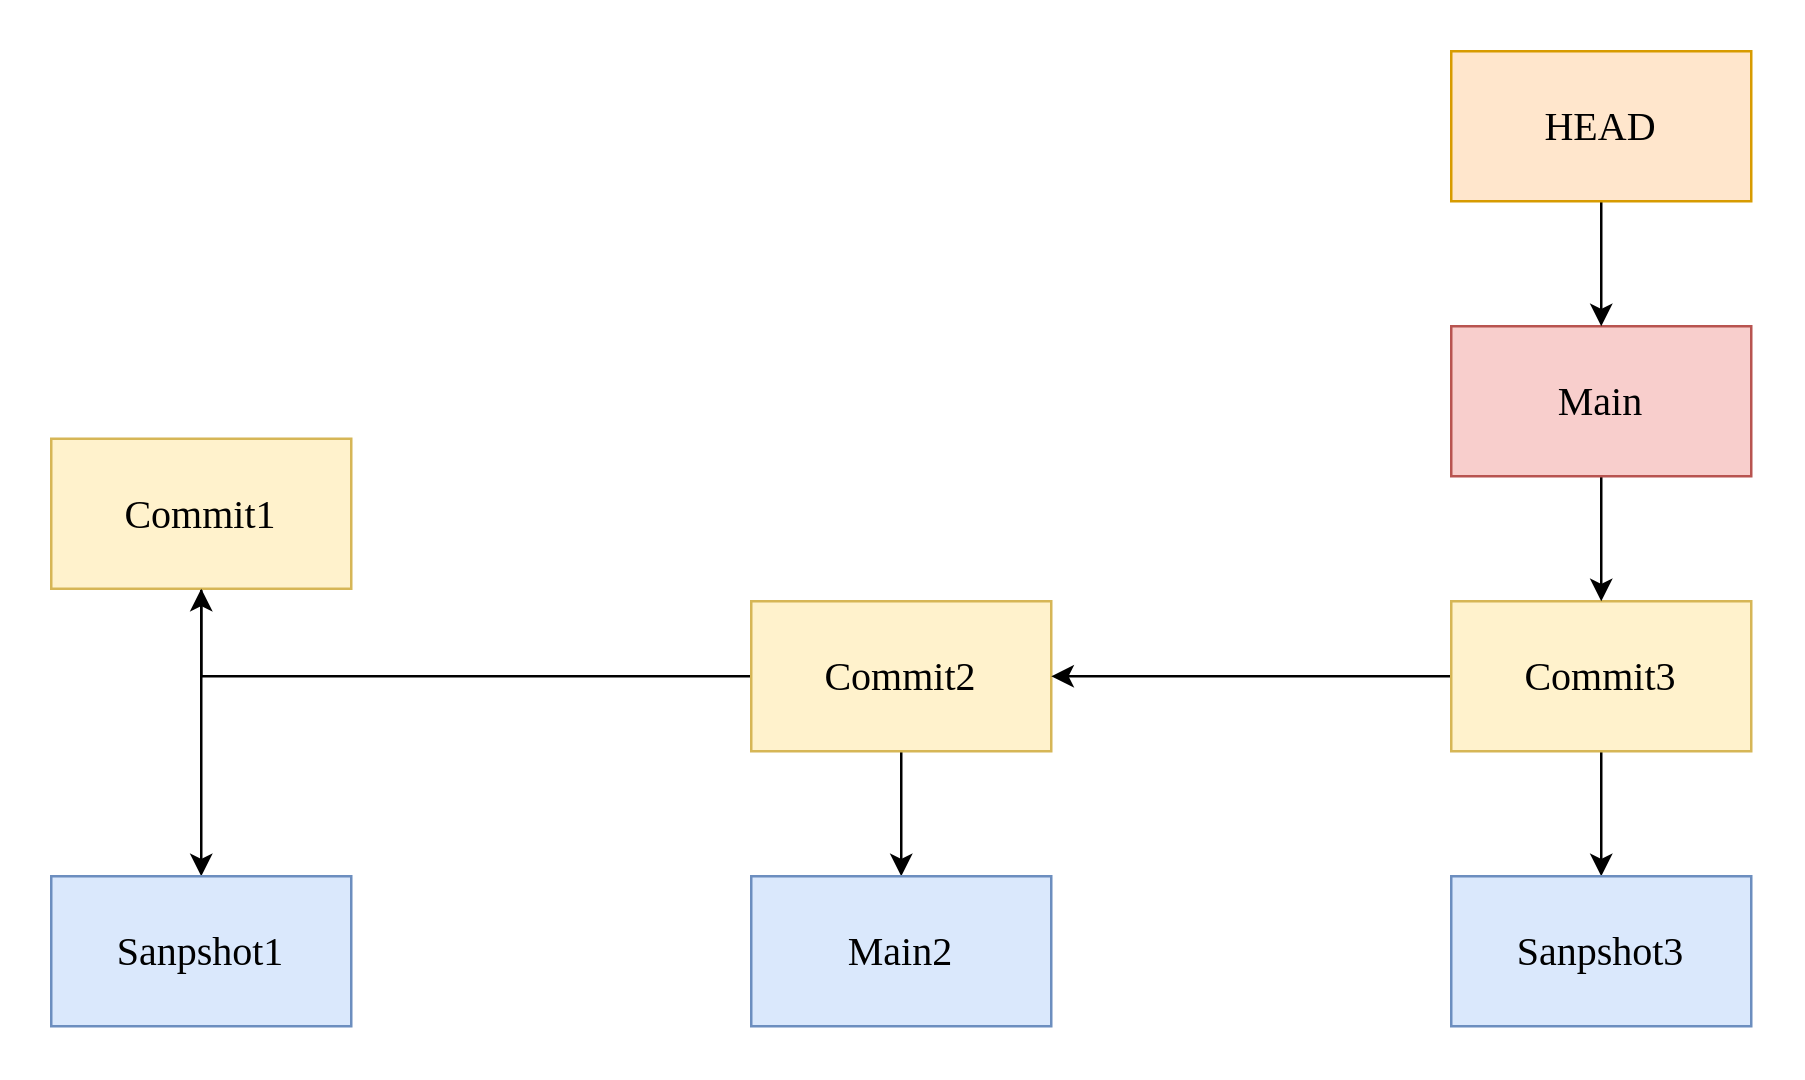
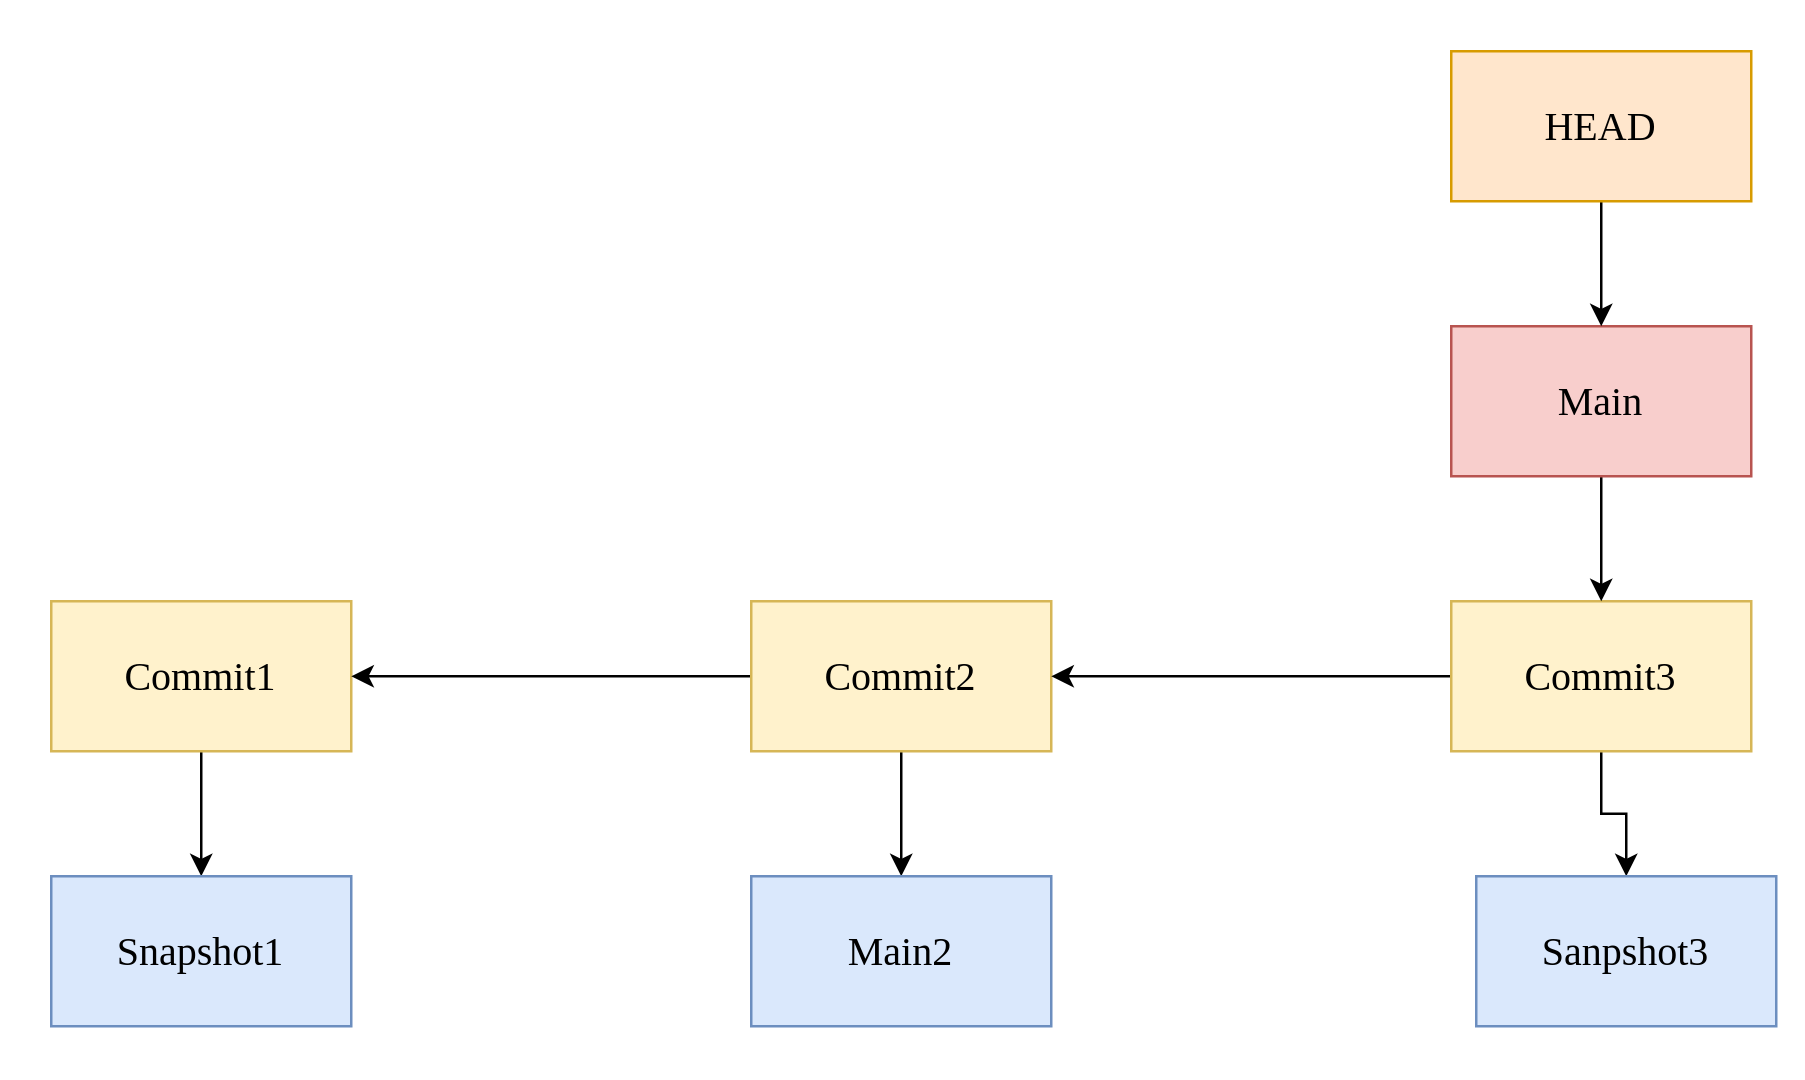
node "Commit1": moved (201, 514) -> (201, 676)
node "Sanpshot1": label "Sanpshot1" -> "Snapshot1"
node "Sanpshot3": moved (1601, 951) -> (1626, 951)
